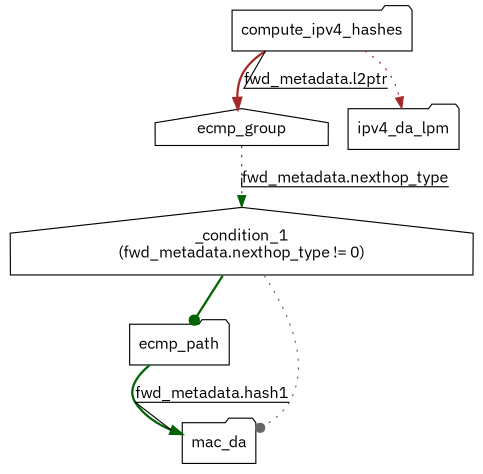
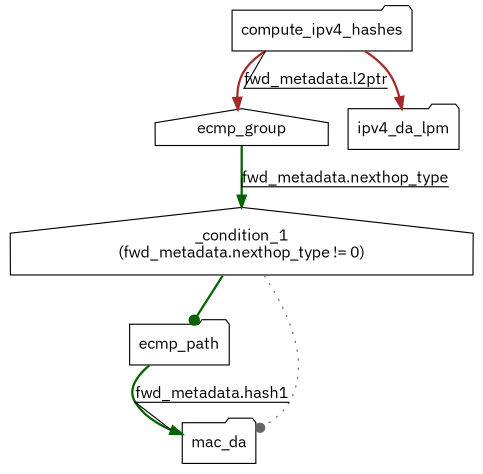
edge "compute_ipv4_hashes" -> "ipv4_da_lpm": style dotted -> bold
edge "ecmp_group" -> "_condition_1 (fwd_metadata.nexthop_type != 0)": style dotted -> bold
